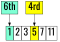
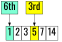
node "4rd": label "4rd" -> "3rd"
node "1": text "11" -> "14"
